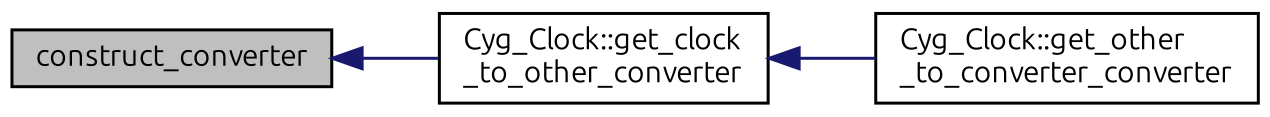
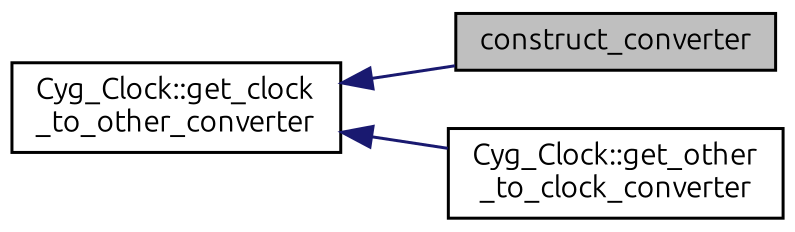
edge "Cyg_Clock::get_clock _to_other_converter" -> "construct_converter": reversed
node "Cyg_Clock::get_other _to_converter_converter": label "Cyg_Clock::get_other _to_converter_converter" -> "Cyg_Clock::get_other _to_clock_converter"
